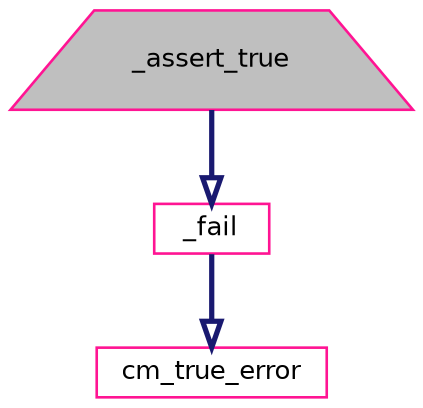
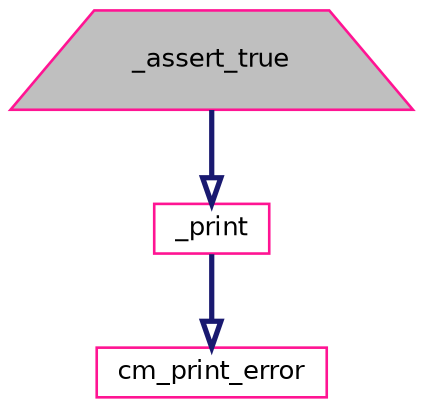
node "_fail": label "_fail" -> "_print"
node "cm_true_error": label "cm_true_error" -> "cm_print_error"
